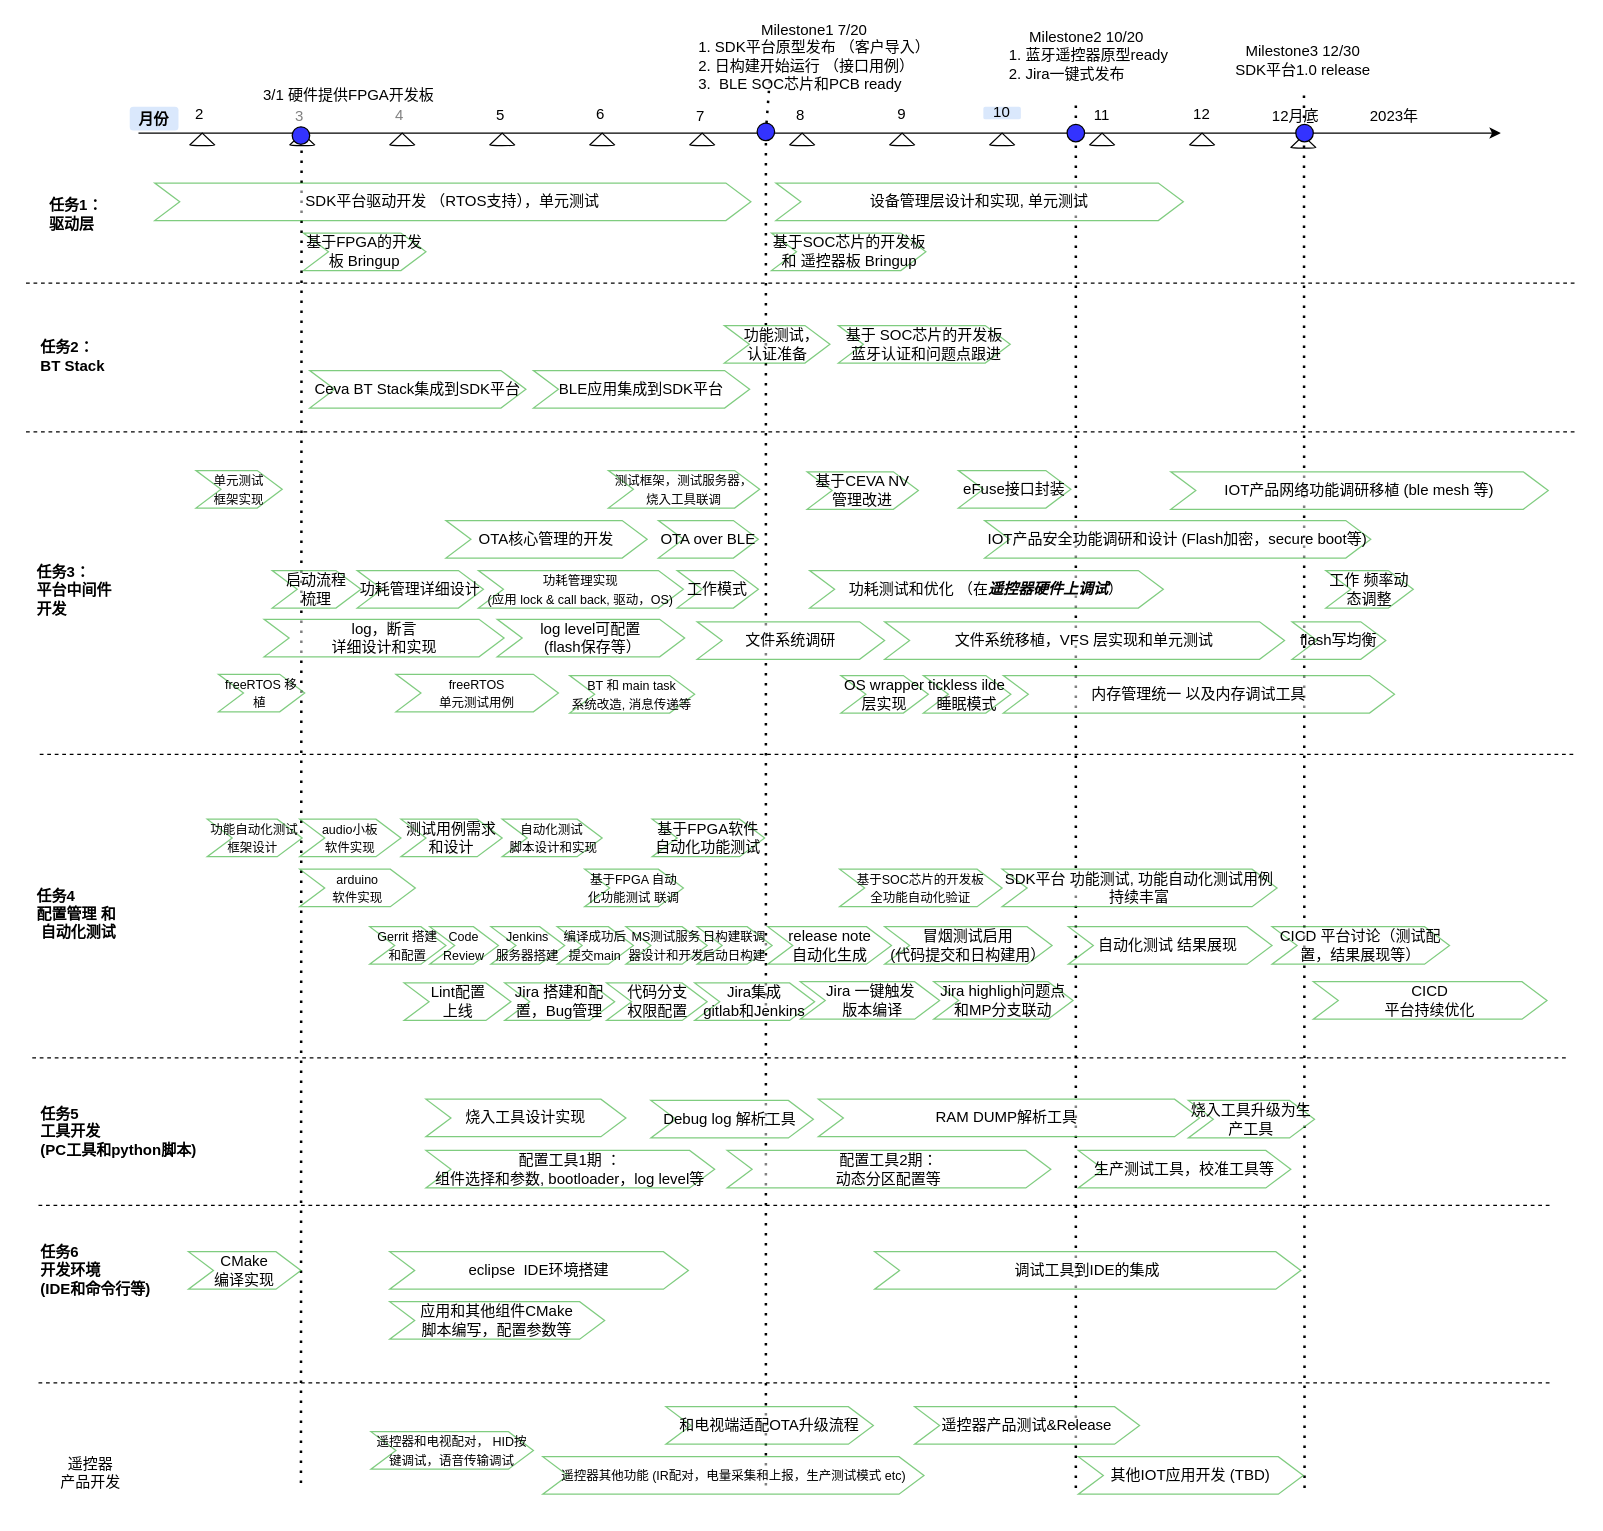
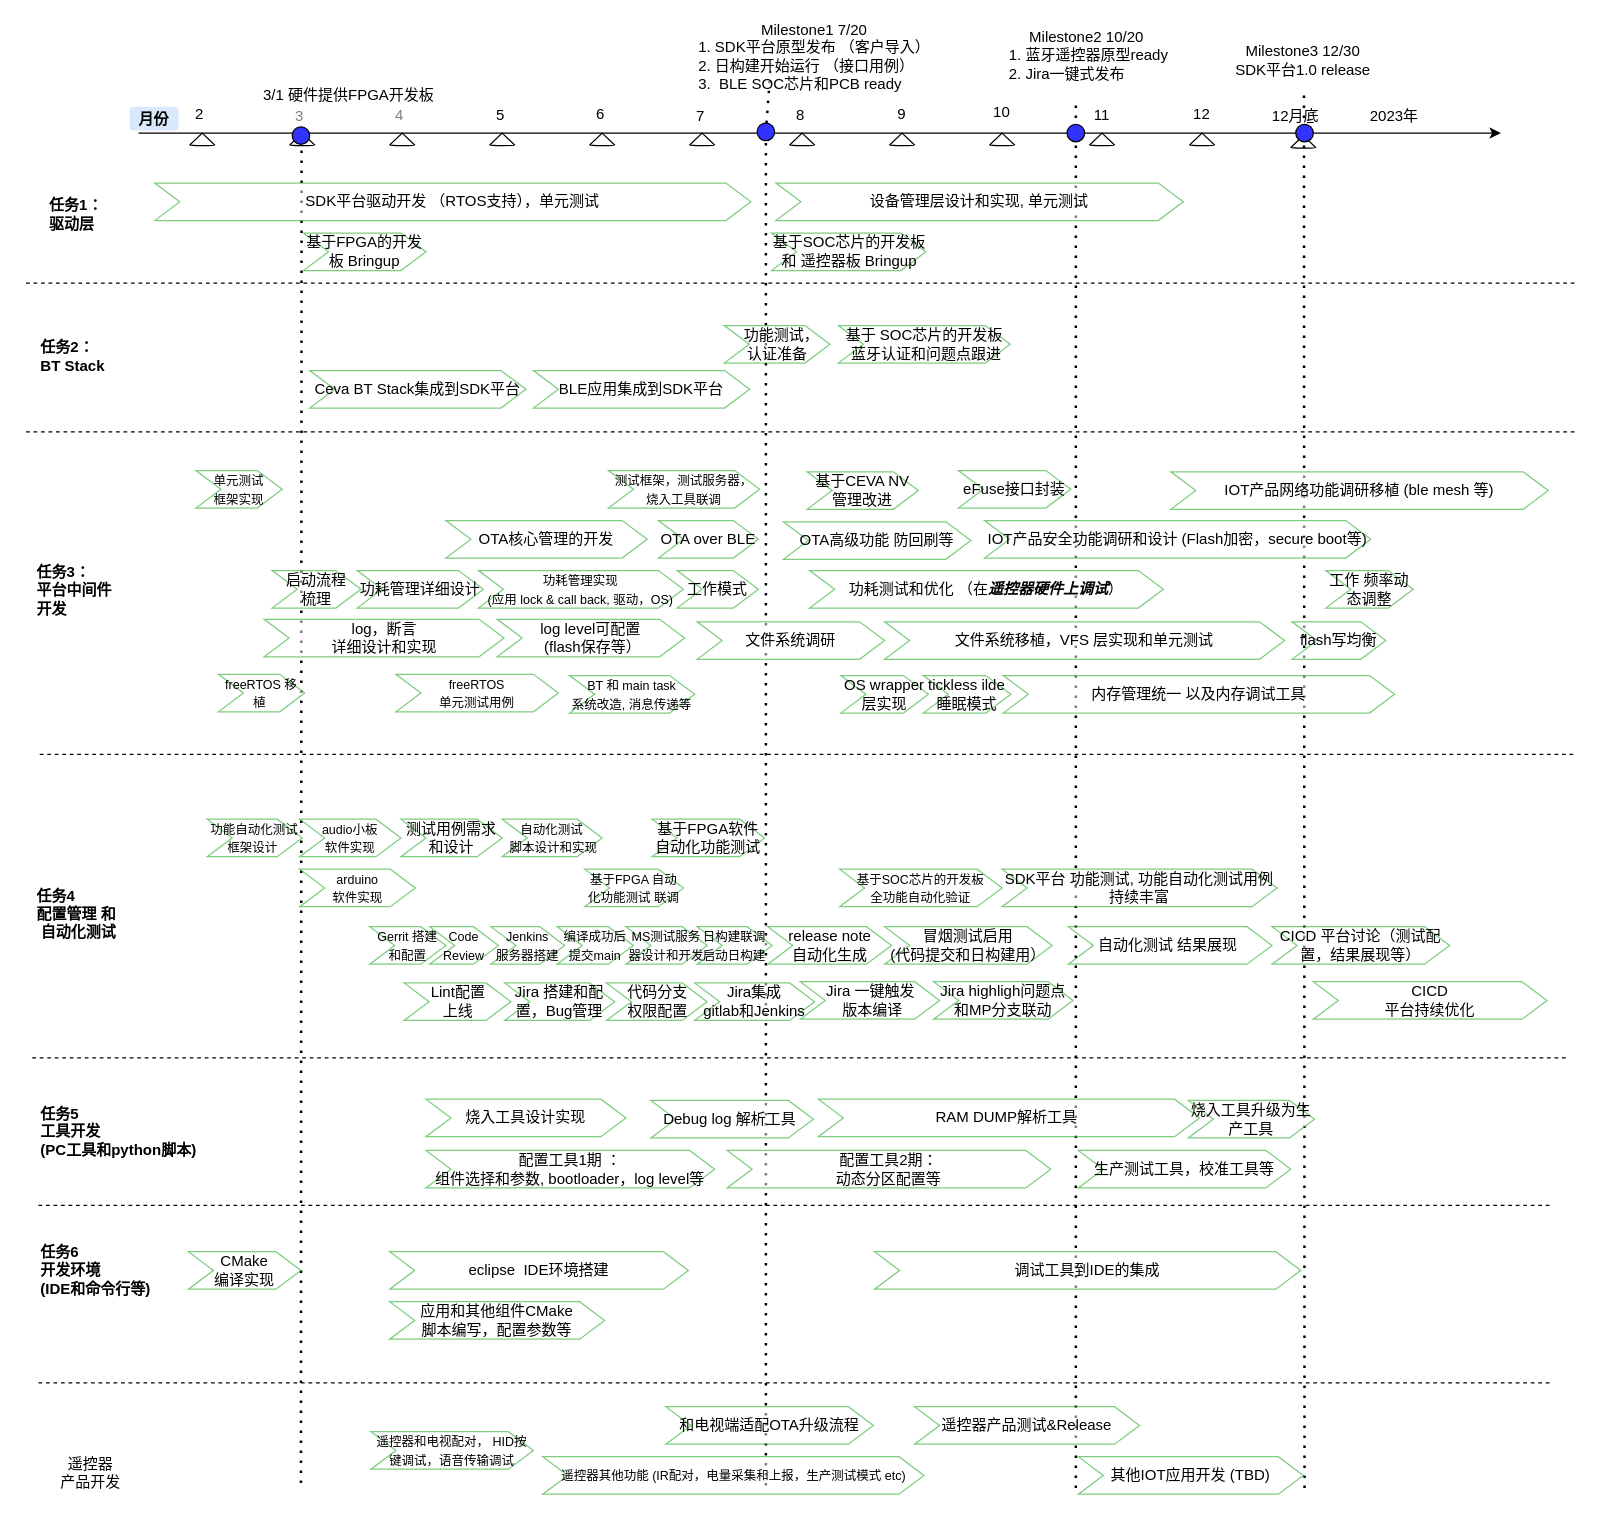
node "10": fillcolor #dae8fc -> #ffffff
node "OTA高级功能 防回刷等": added
